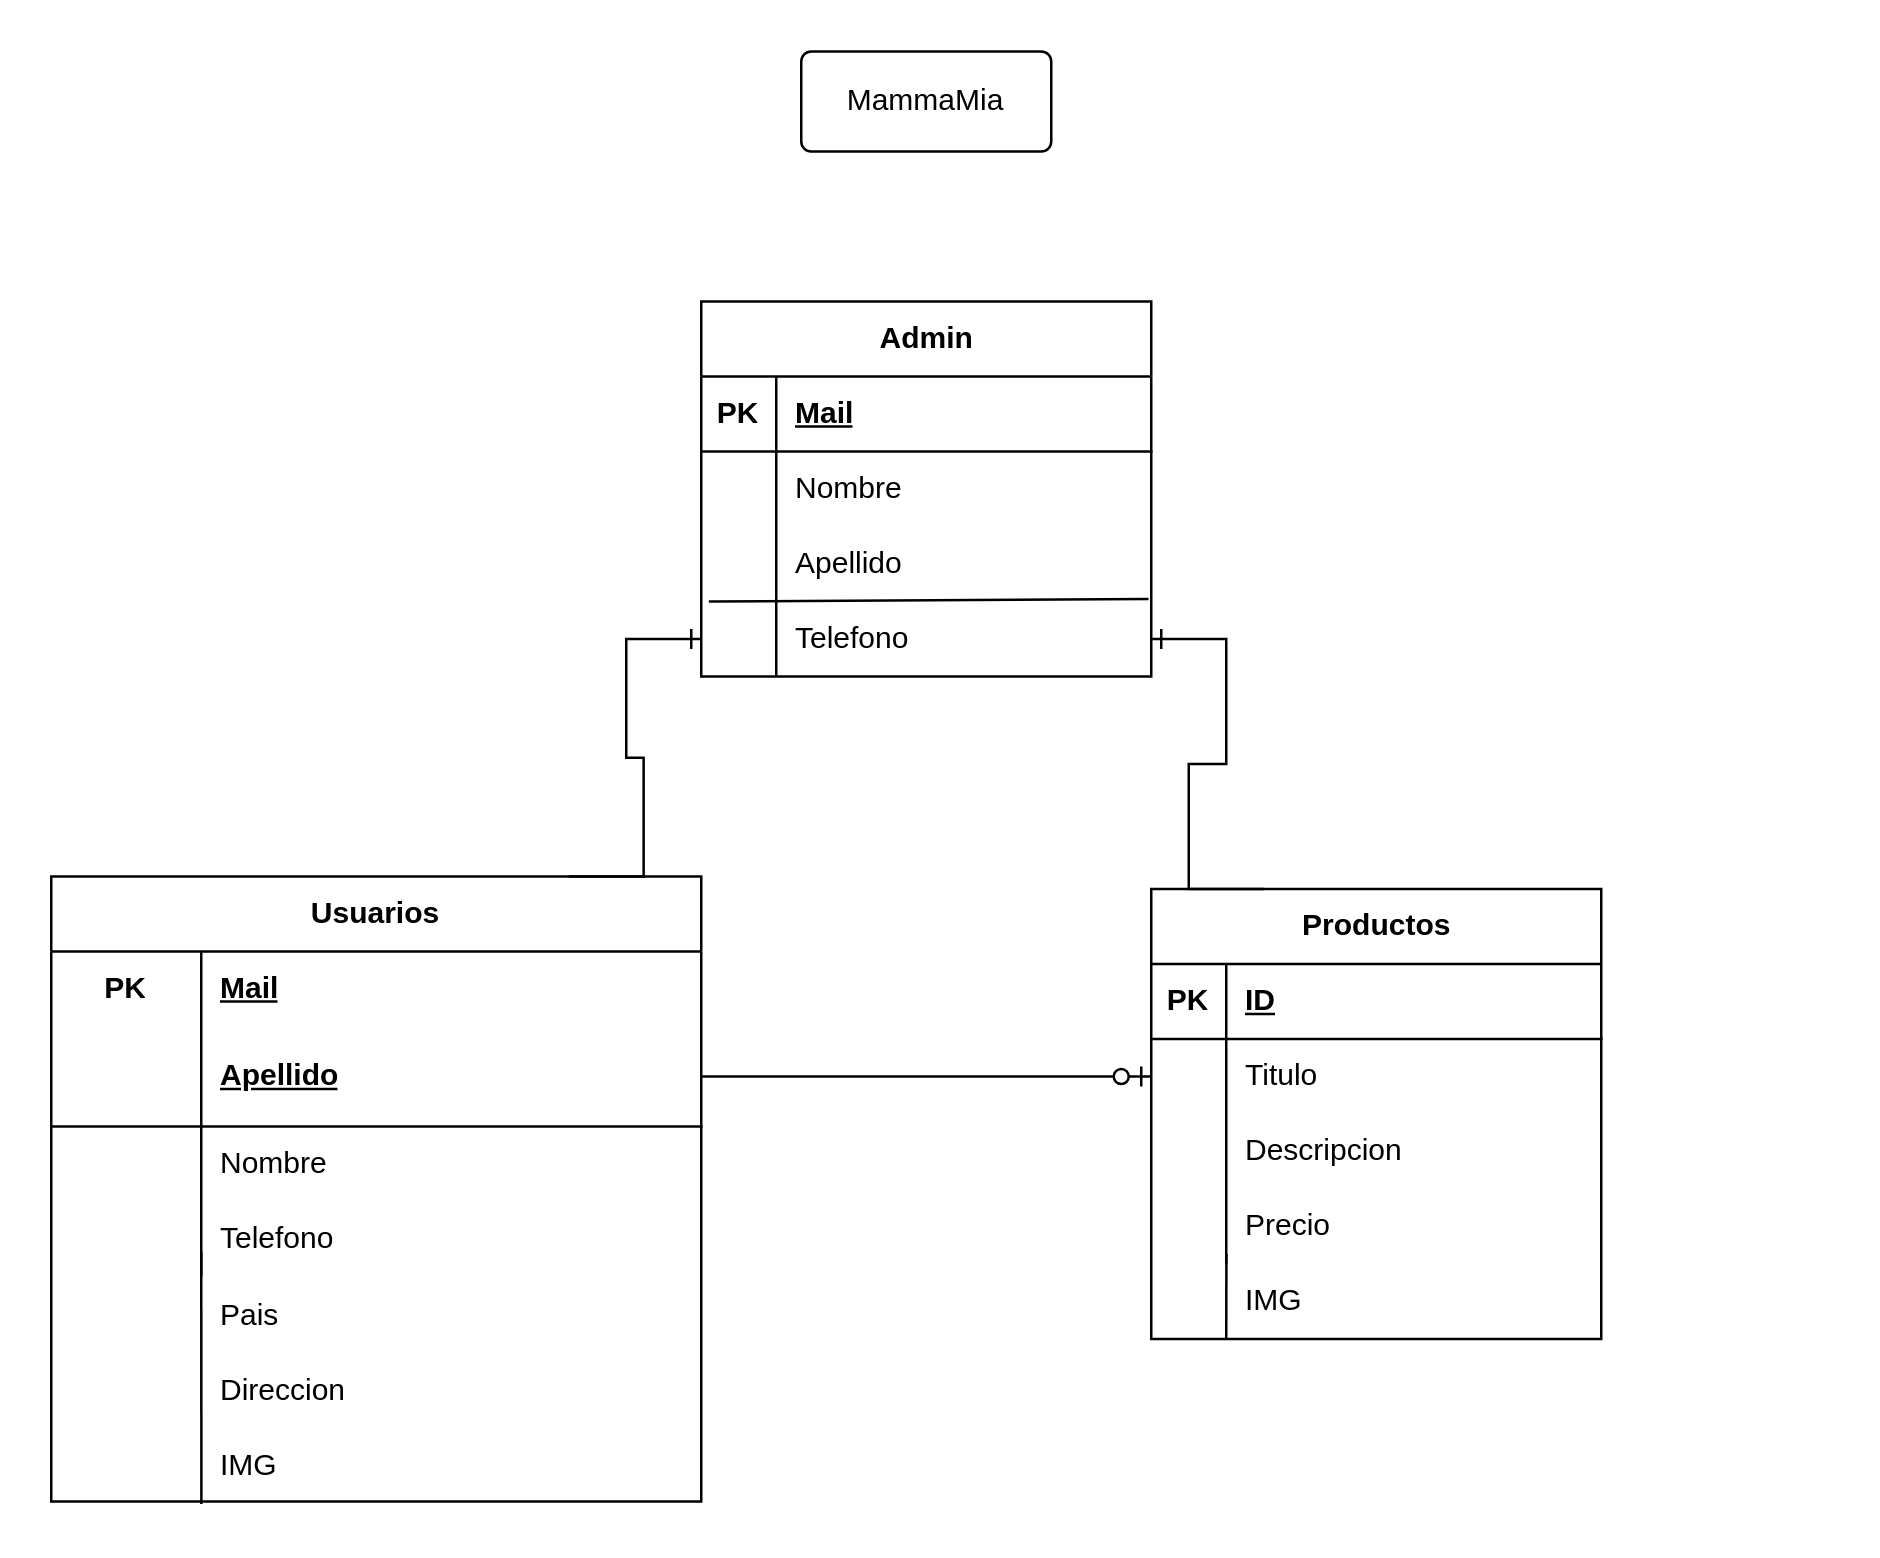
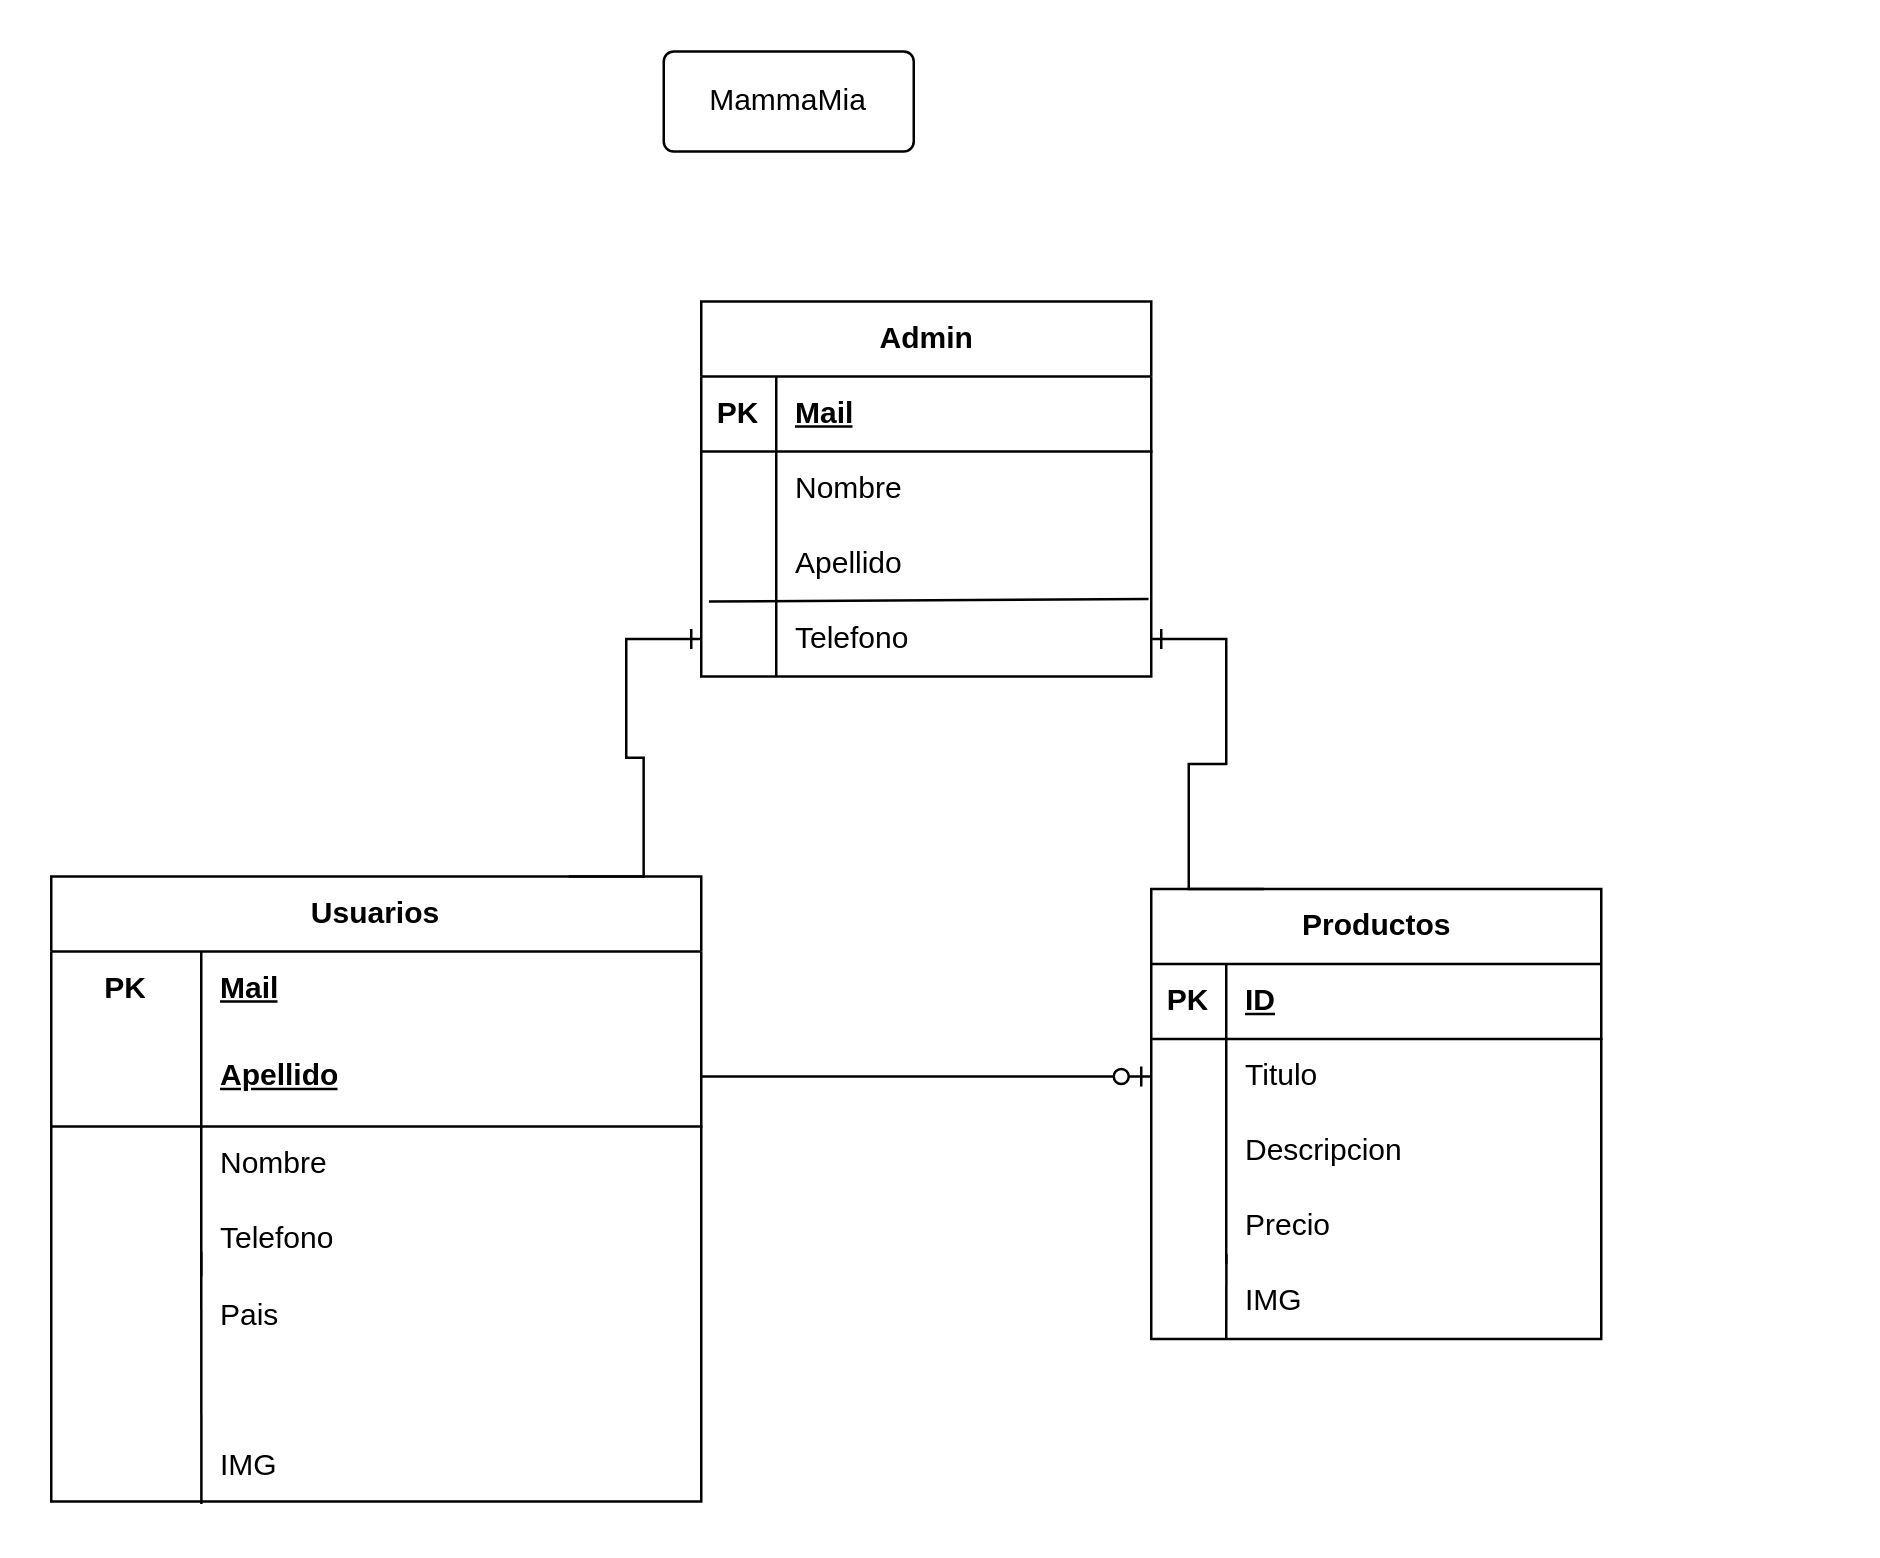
node "MammaMia": moved (926, 101) -> (789, 101)
node "Direccion": removed
